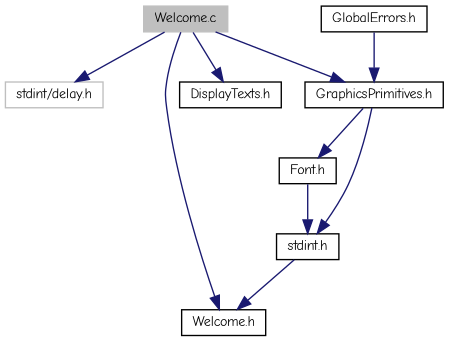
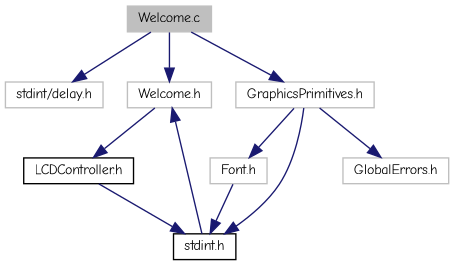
node "GlobalErrors.h": color black -> grey75
edge "GlobalErrors.h" -> "GraphicsPrimitives.h": reversed
node "DisplayTexts.h": removed
node "GraphicsPrimitives.h": color black -> grey75
node "LCDController.h": added
node "Font.h": color black -> grey75
node "Welcome.h": color black -> grey75
